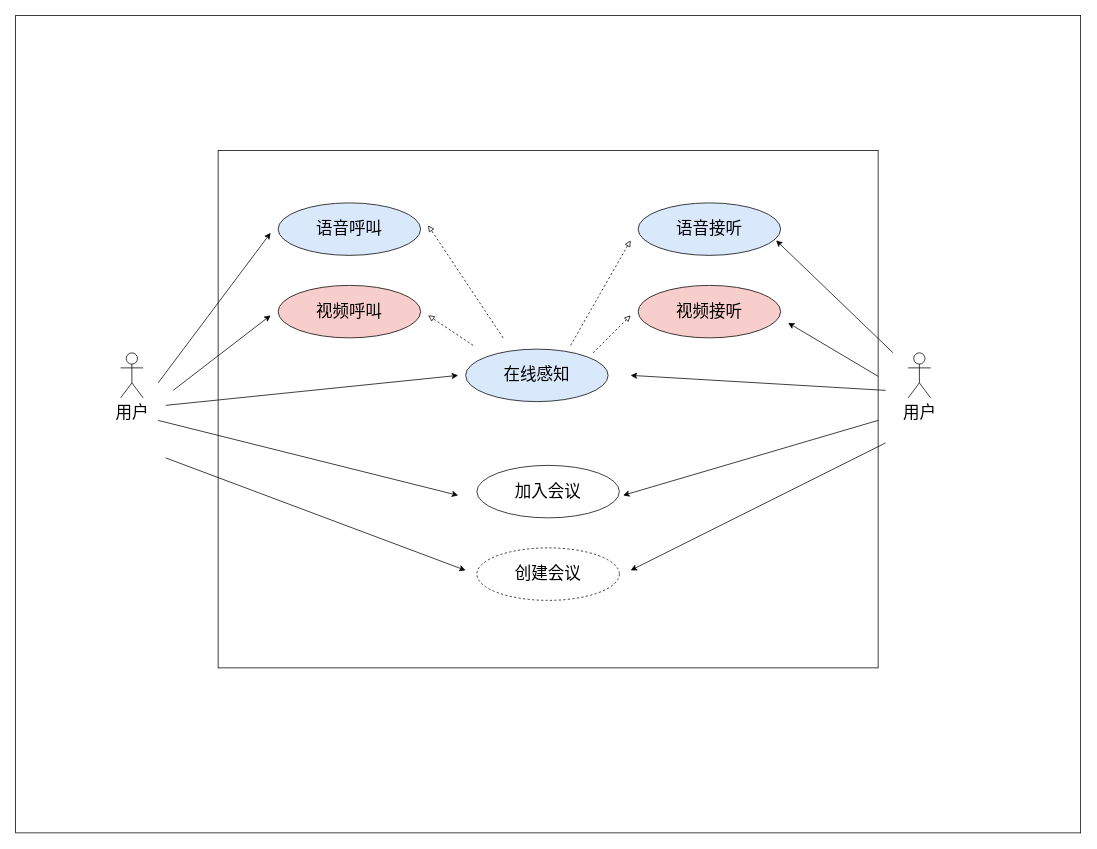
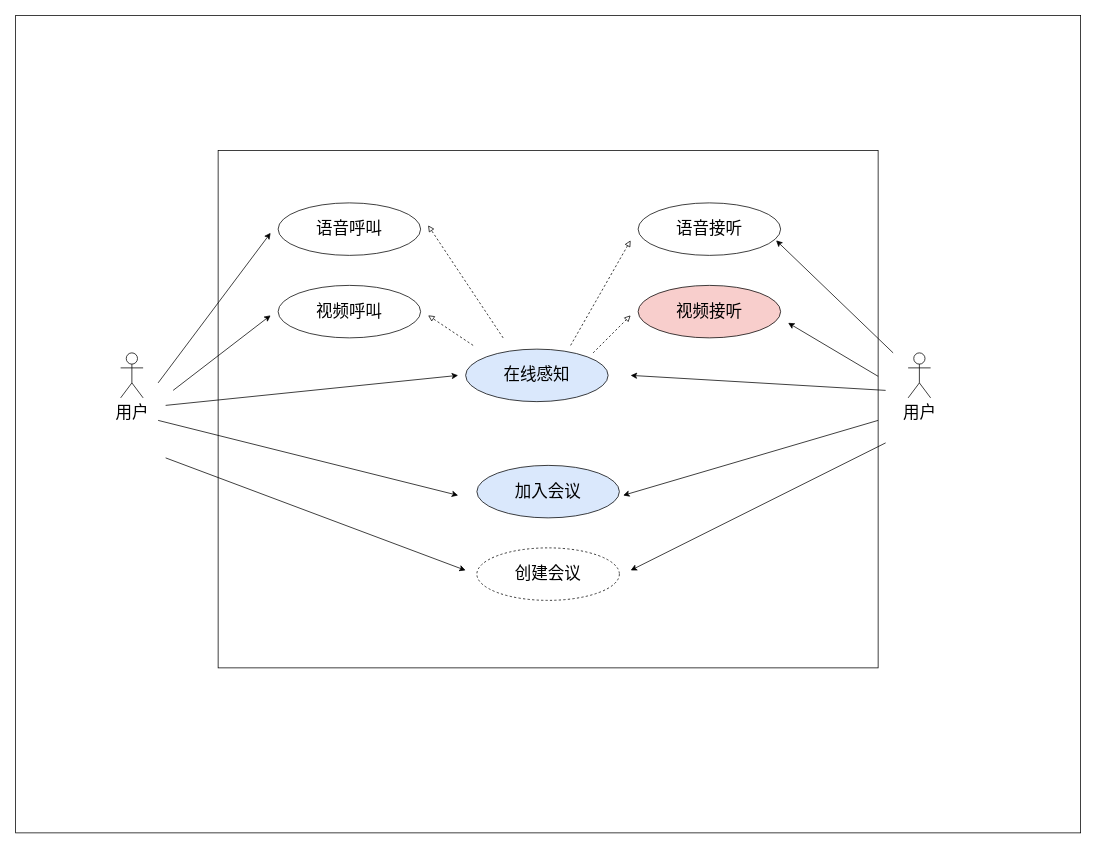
node "语音呼叫": fillcolor #dae8fc -> #ffffff
node "语音接听": fillcolor #dae8fc -> #ffffff
node "视频呼叫": fillcolor #f8cecc -> #ffffff
node "加入会议": fillcolor #ffffff -> #dae8fc
